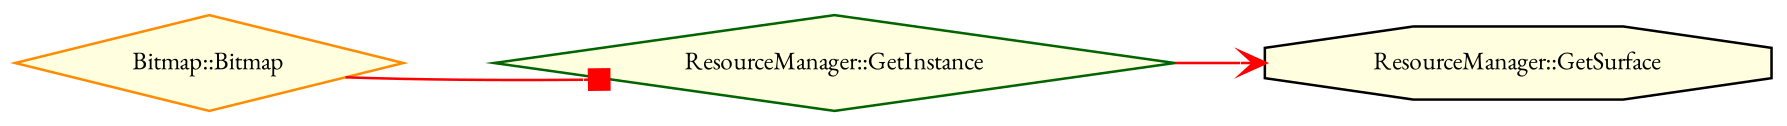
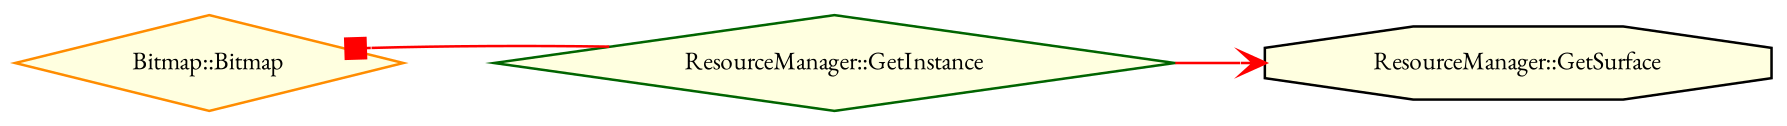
edge "Bitmap::Bitmap" -> "ResourceManager::GetInstance": reversed
